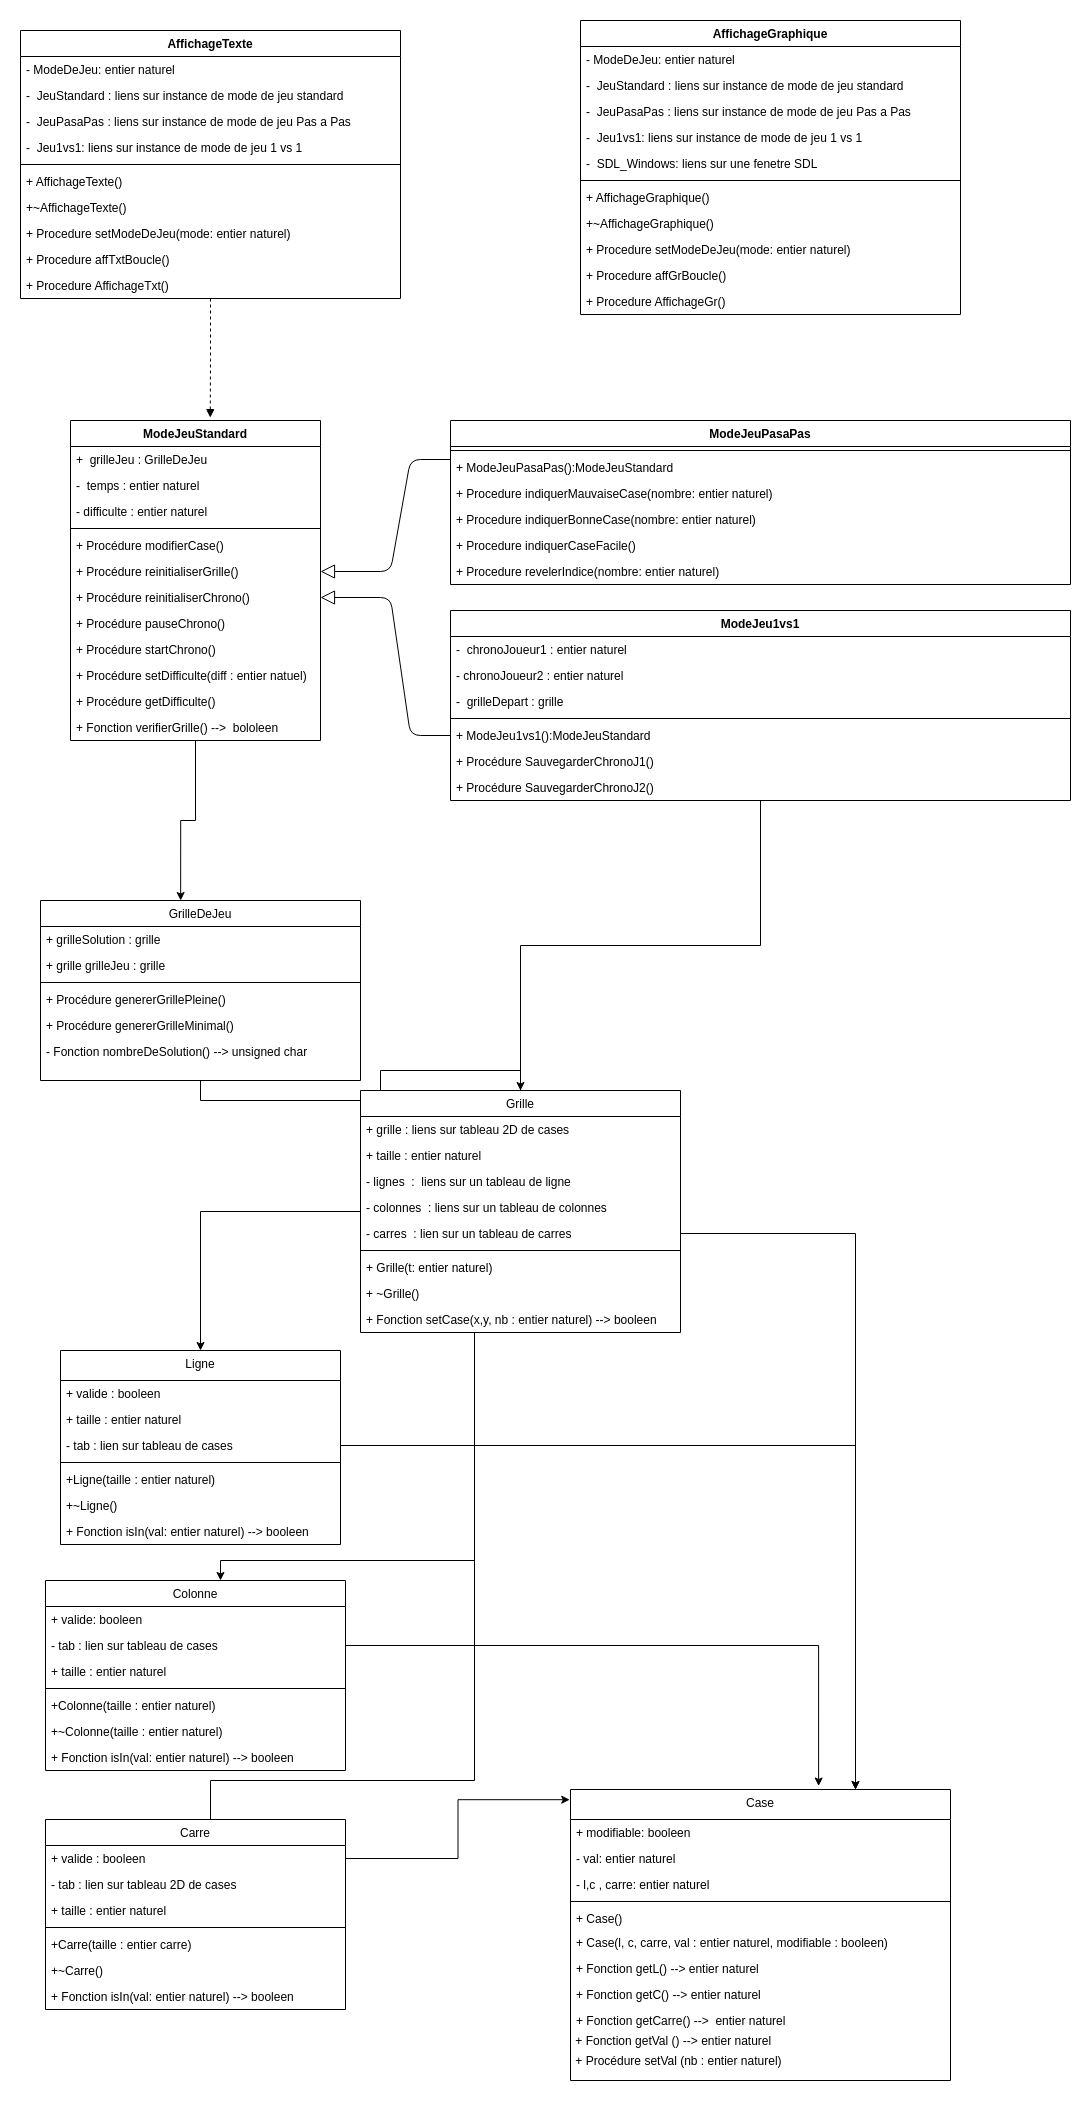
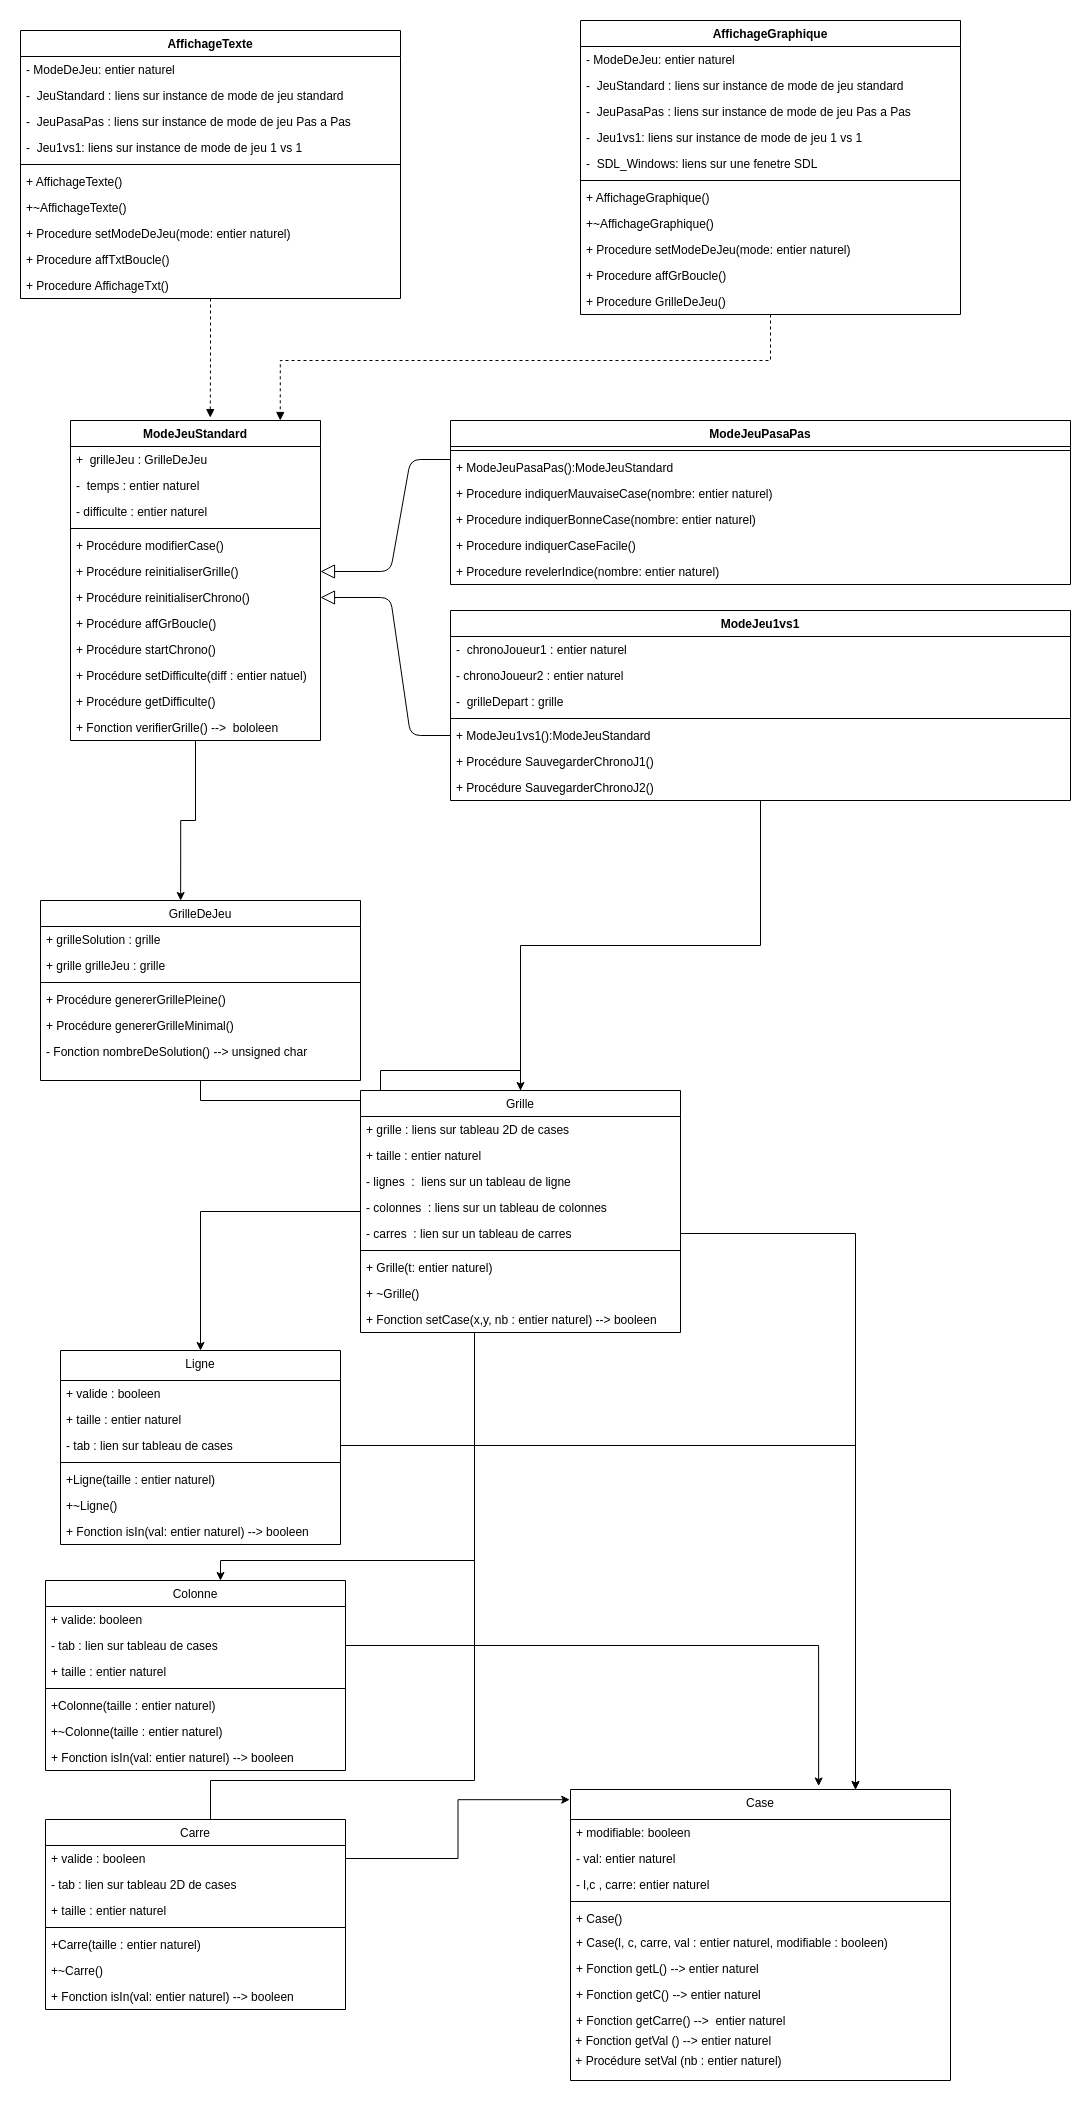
node "+ Procedure AffichageGr()": label "+ Procedure AffichageGr()" -> "+ Procedure GrilleDeJeu()"
edge "AffichageGraphique" -> "ModeJeuStandard": added
node "+ Procédure pauseChrono()": label "+ Procédure pauseChrono()" -> "+ Procédure affGrBoucle()"
node "+Carre(taille : entier carre)": label "+Carre(taille : entier carre)" -> "+Carre(taille : entier naturel)"
